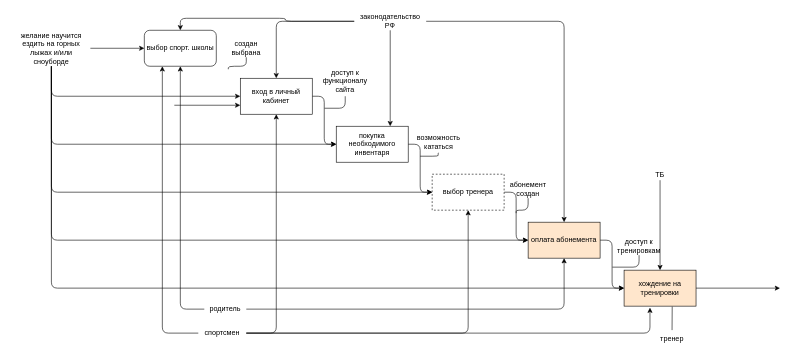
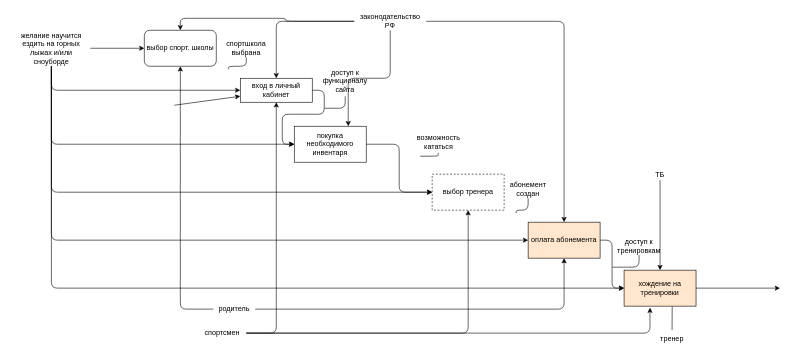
node "создан выбрана": label "создан выбрана" -> "спортшкола выбрана"
node "вход в личный кабинет": size 72x36 -> 72x24
node "покупка необходимого инвентаря": moved (372, 144) -> (330, 144)
edge "выбор тренера" -> "оплата абонемента": removed
node "родитель": moved (225, 309) -> (234, 309)
edge "спортсмен" -> "выбор спорт. школы": removed
